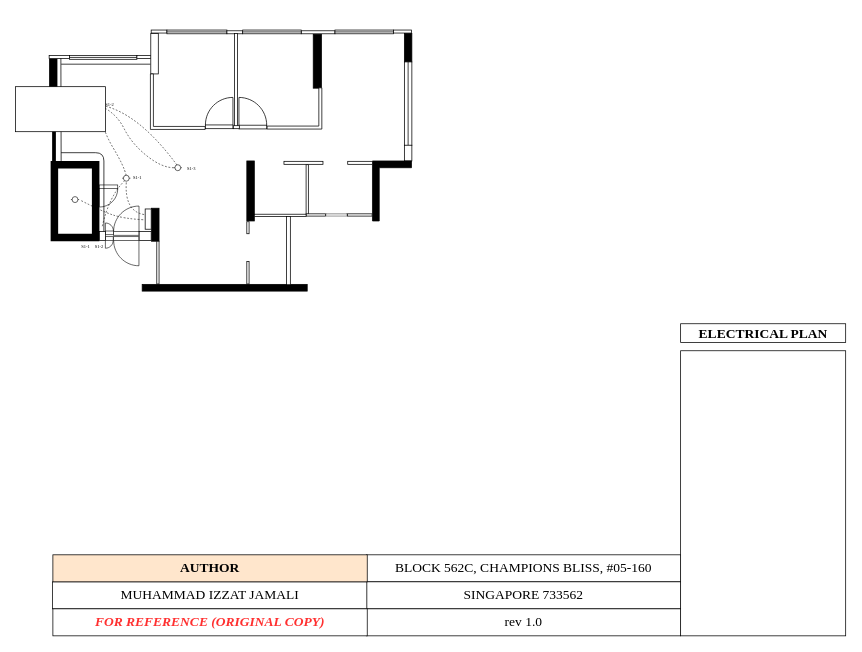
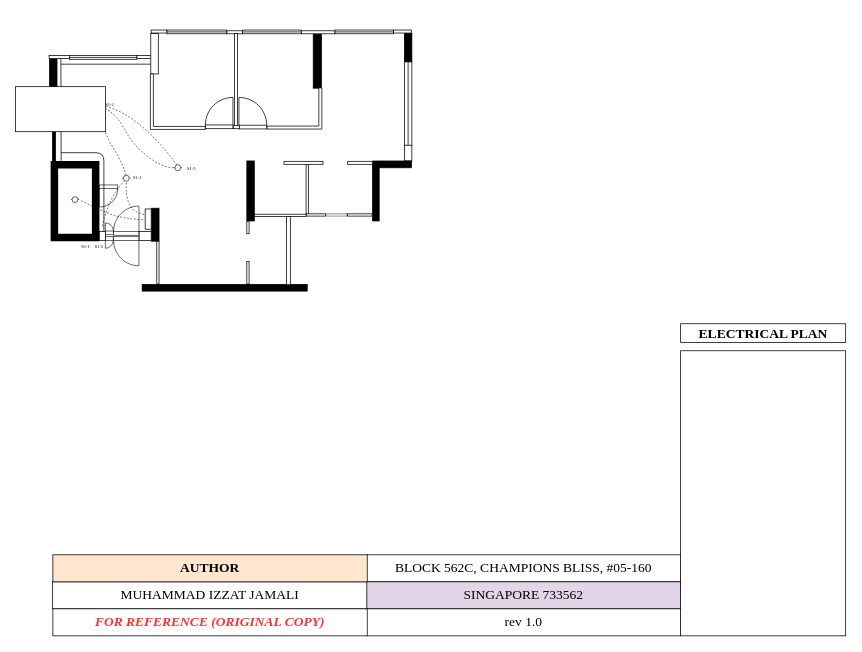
node "SINGAPORE 733562": fillcolor #ffffff -> #e1d5e7
